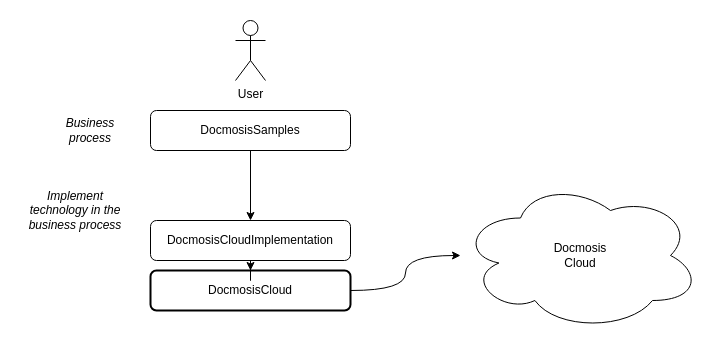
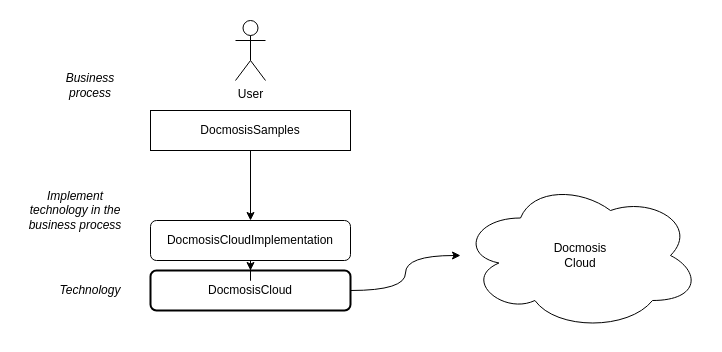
node "Business process": moved (91, 131) -> (91, 86)
node "DocmosisSamples": shape rounded rectangle -> rectangle
node "Technology": added
